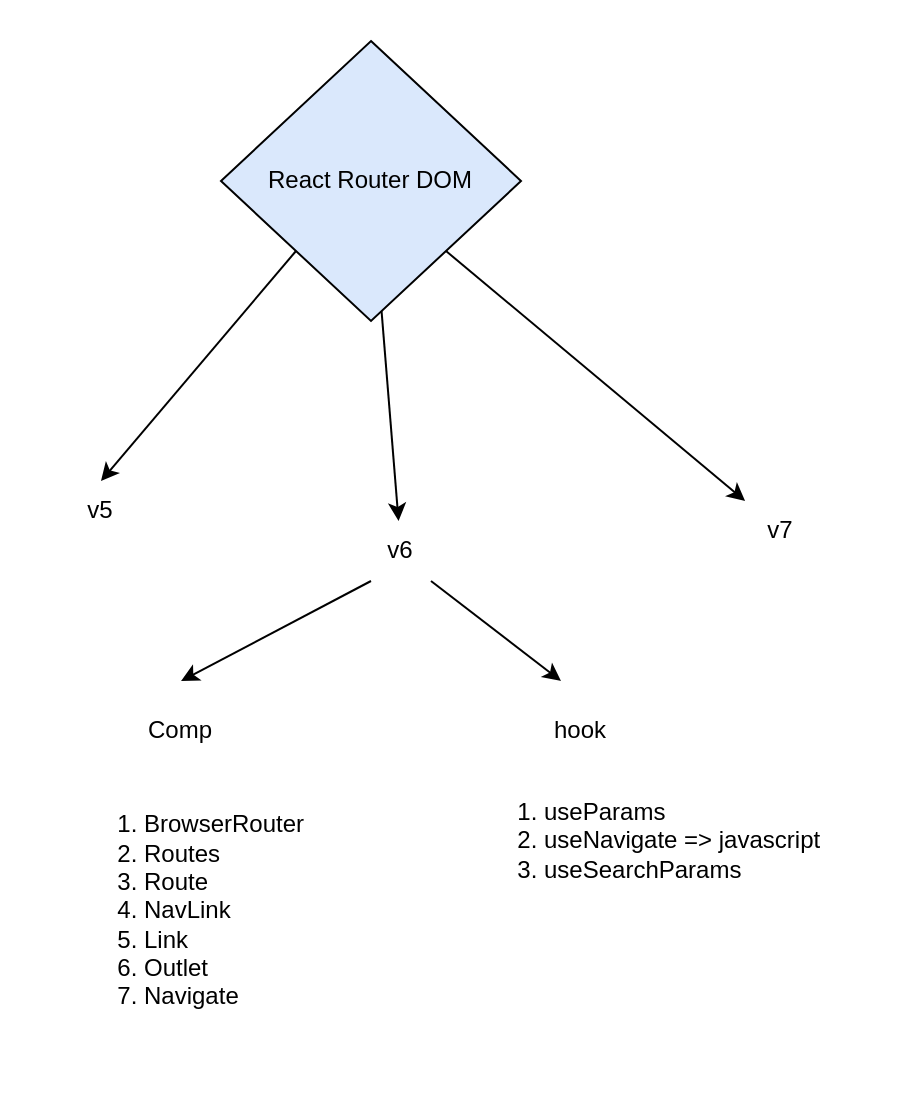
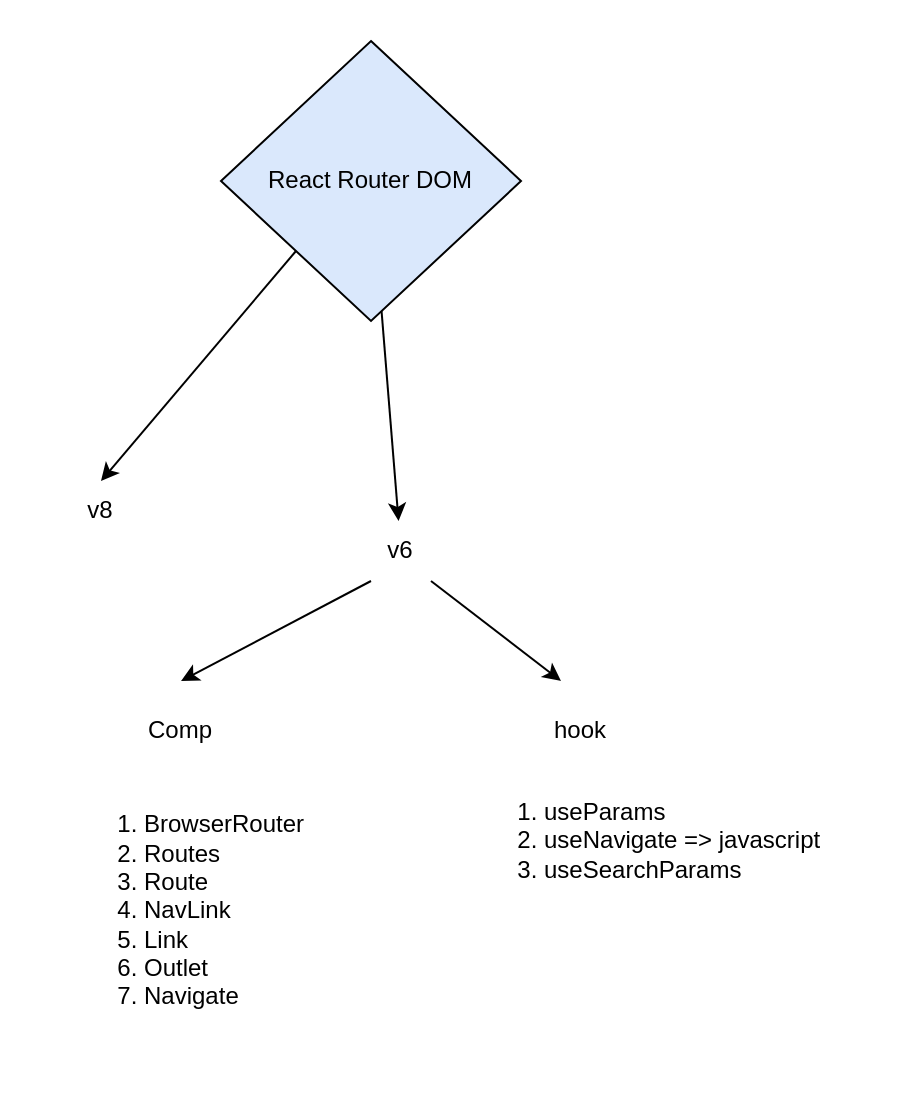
edge "React Router DOM" -> "v7": removed
node "v5": label "v5" -> "v8"
node "v7": removed
